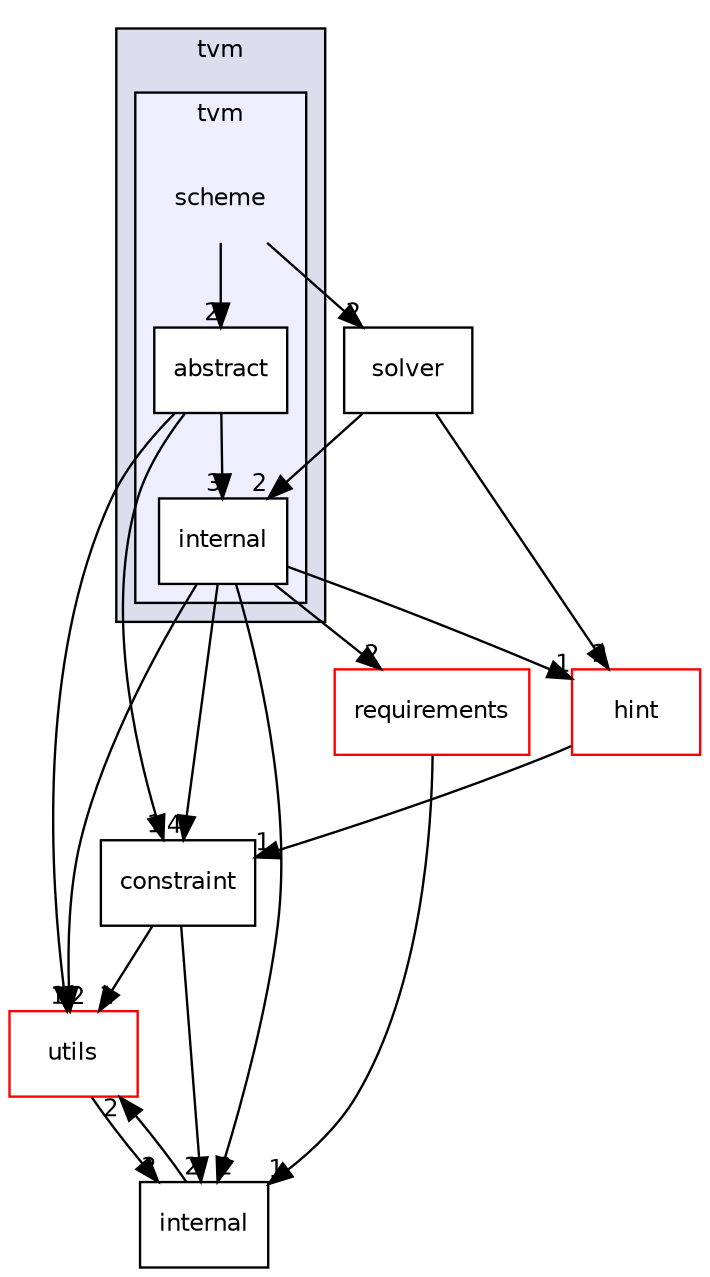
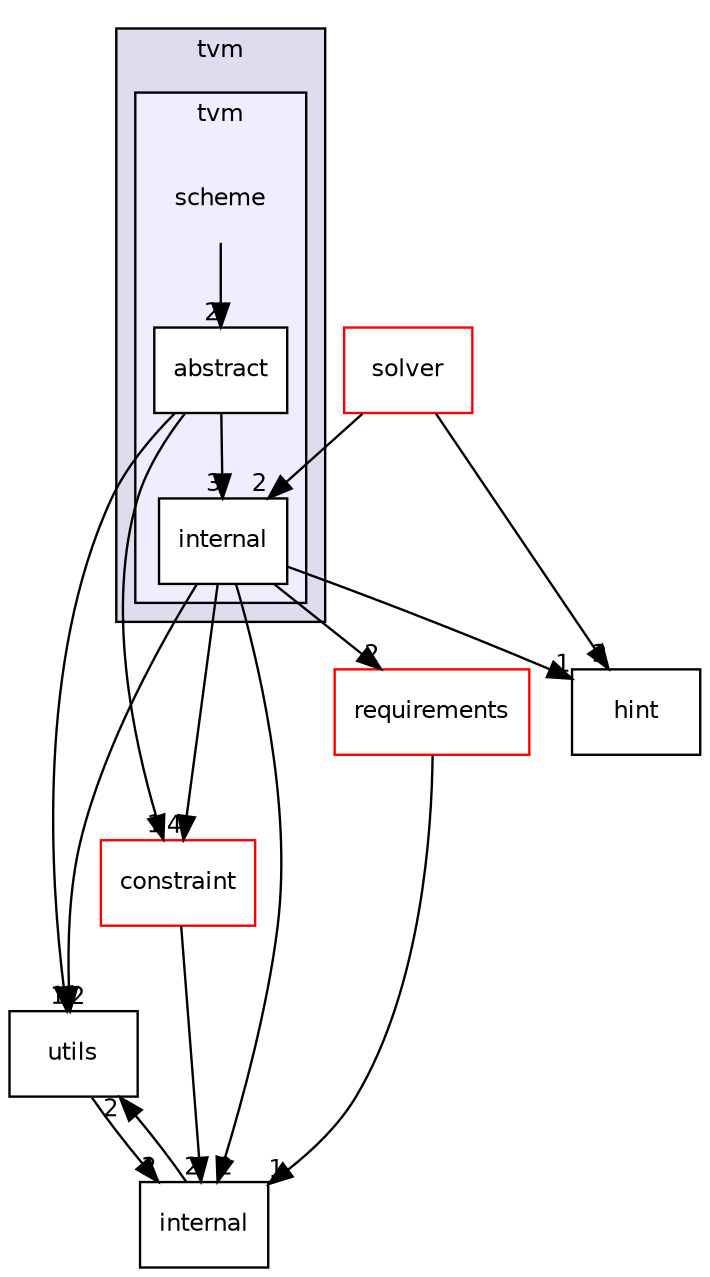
edge "scheme" -> "solver": removed
node "solver": color black -> red
node "hint": color red -> black
edge "hint" -> "constraint": removed
node "constraint": color black -> red
edge "constraint" -> "utils": removed
node "utils": color red -> black
